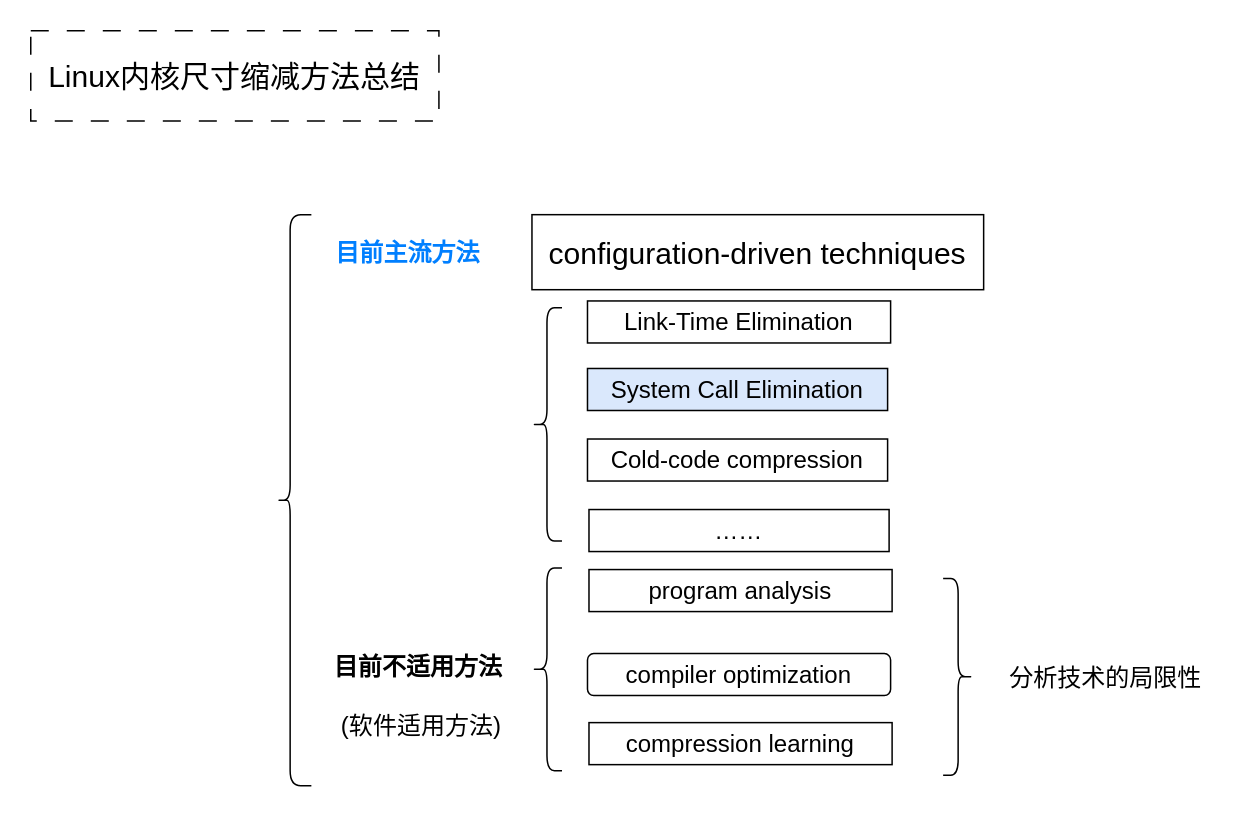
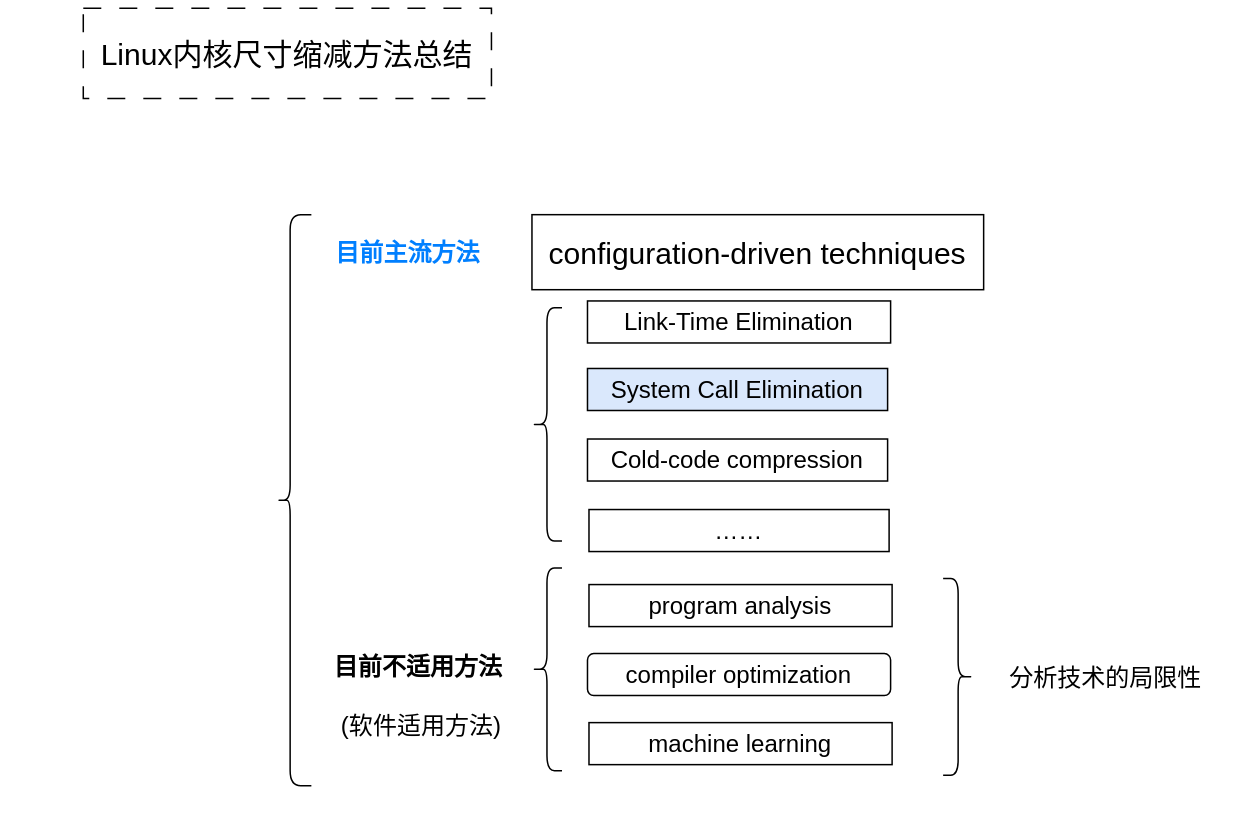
node "Linux内核尺寸缩减方法总结": moved (235, 76) -> (287, 53)
node "program analysis": moved (740, 590) -> (740, 605)
node "compression learning": label "compression learning" -> "machine learning"
